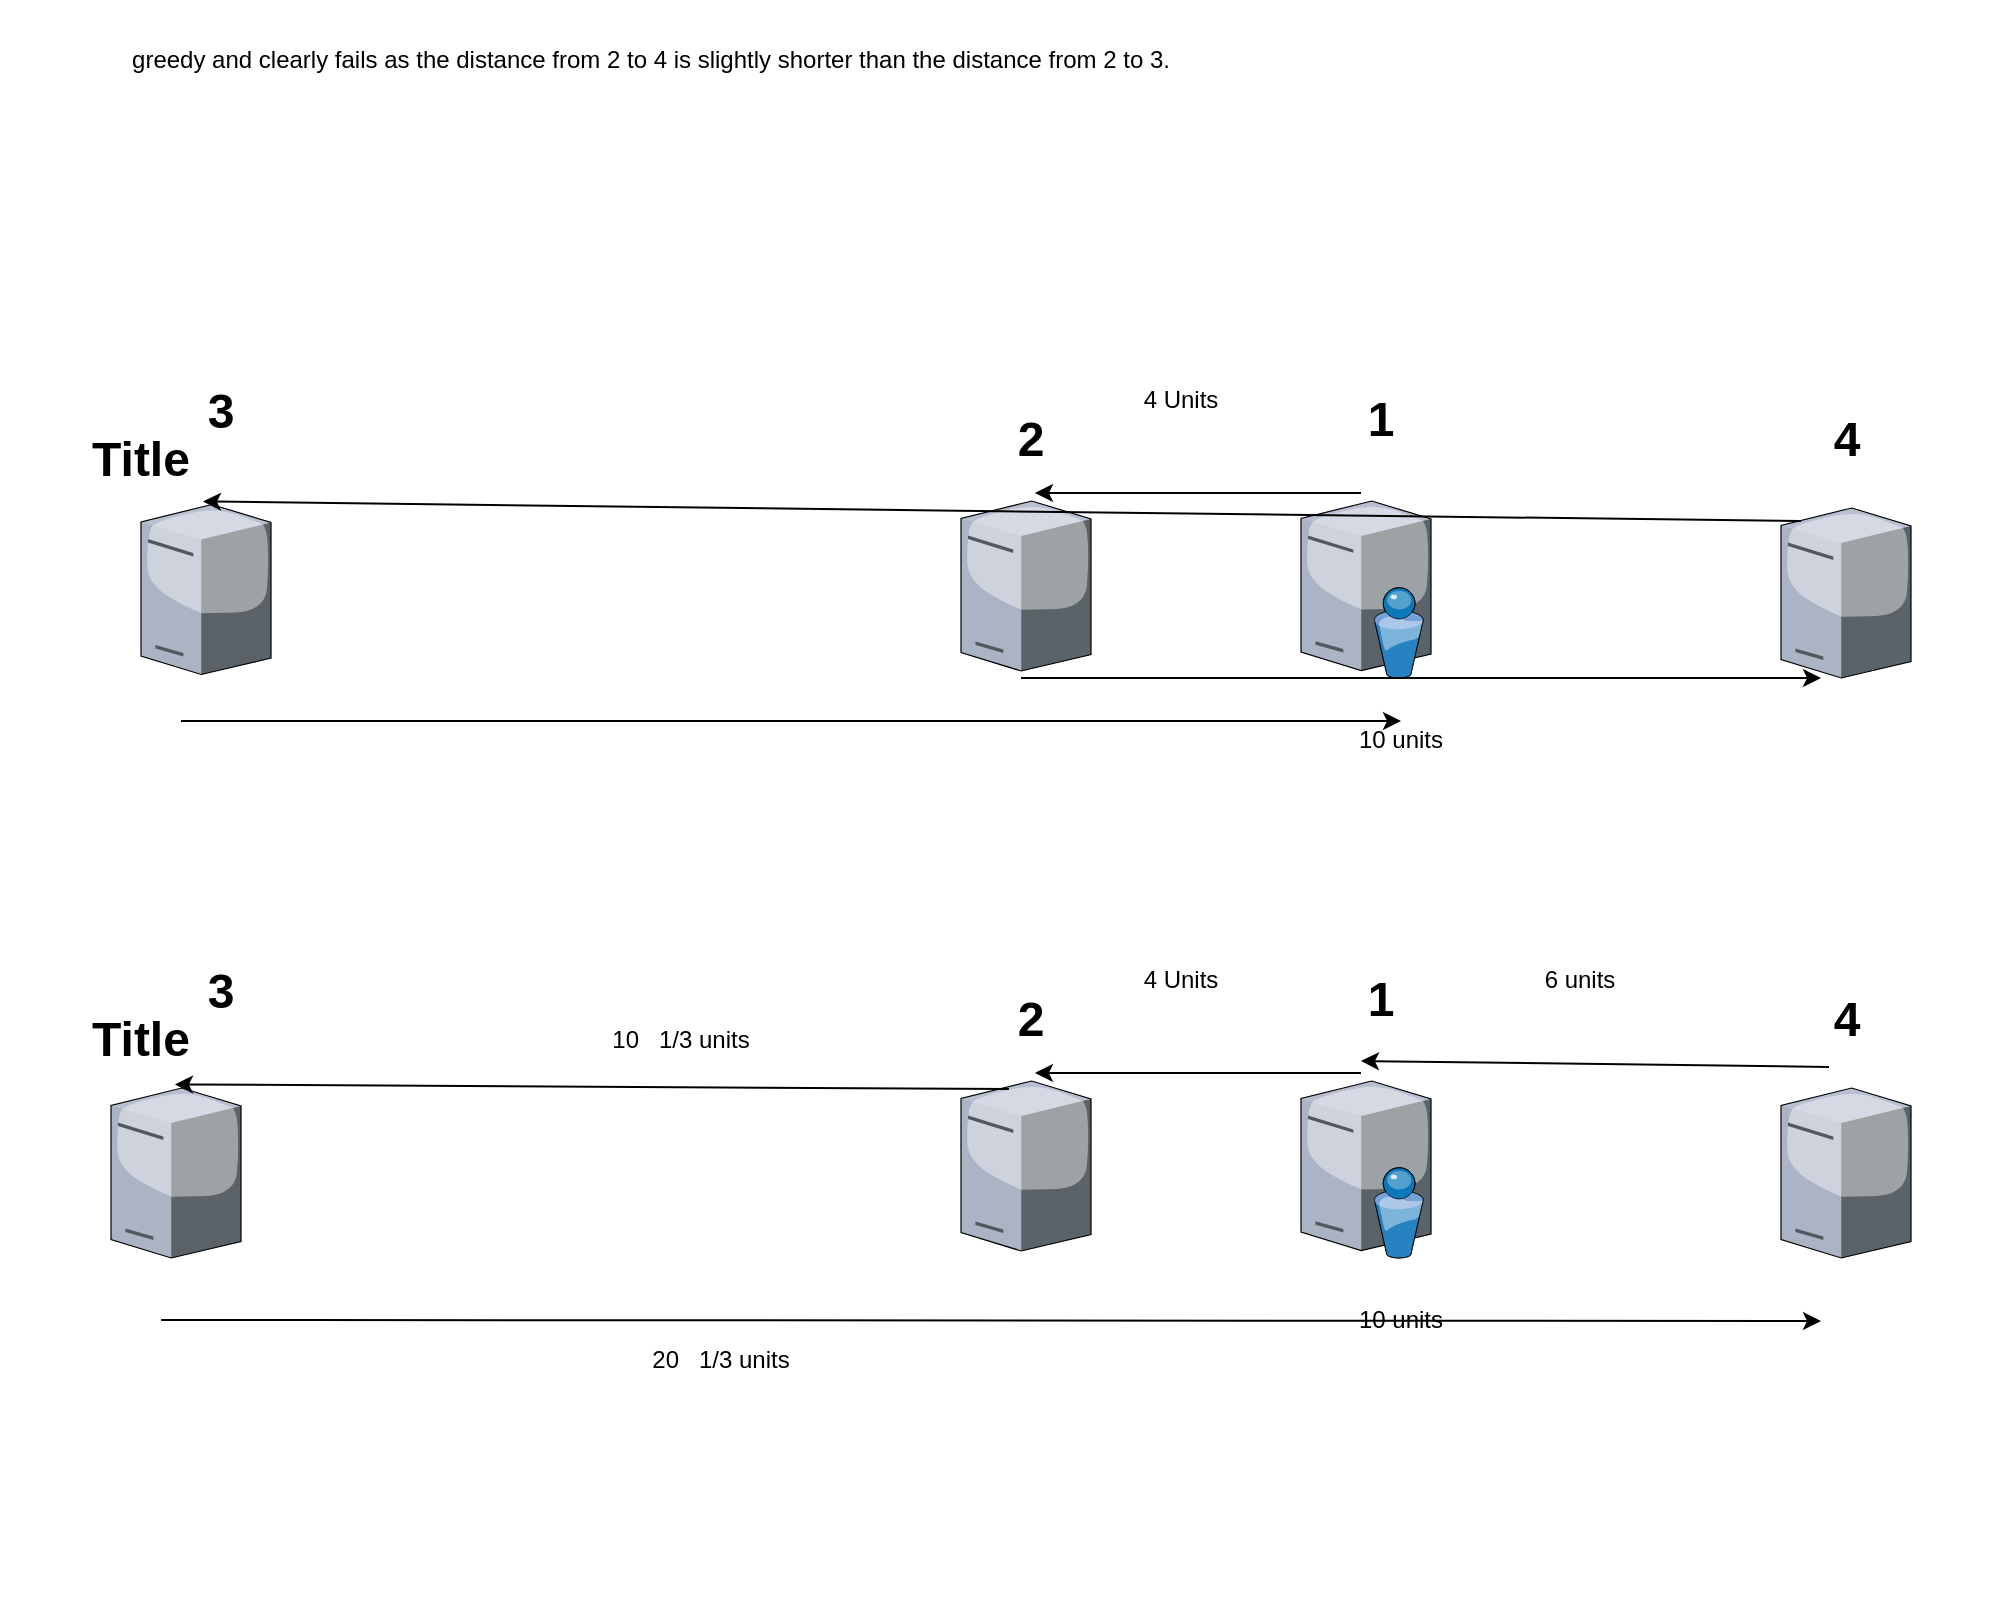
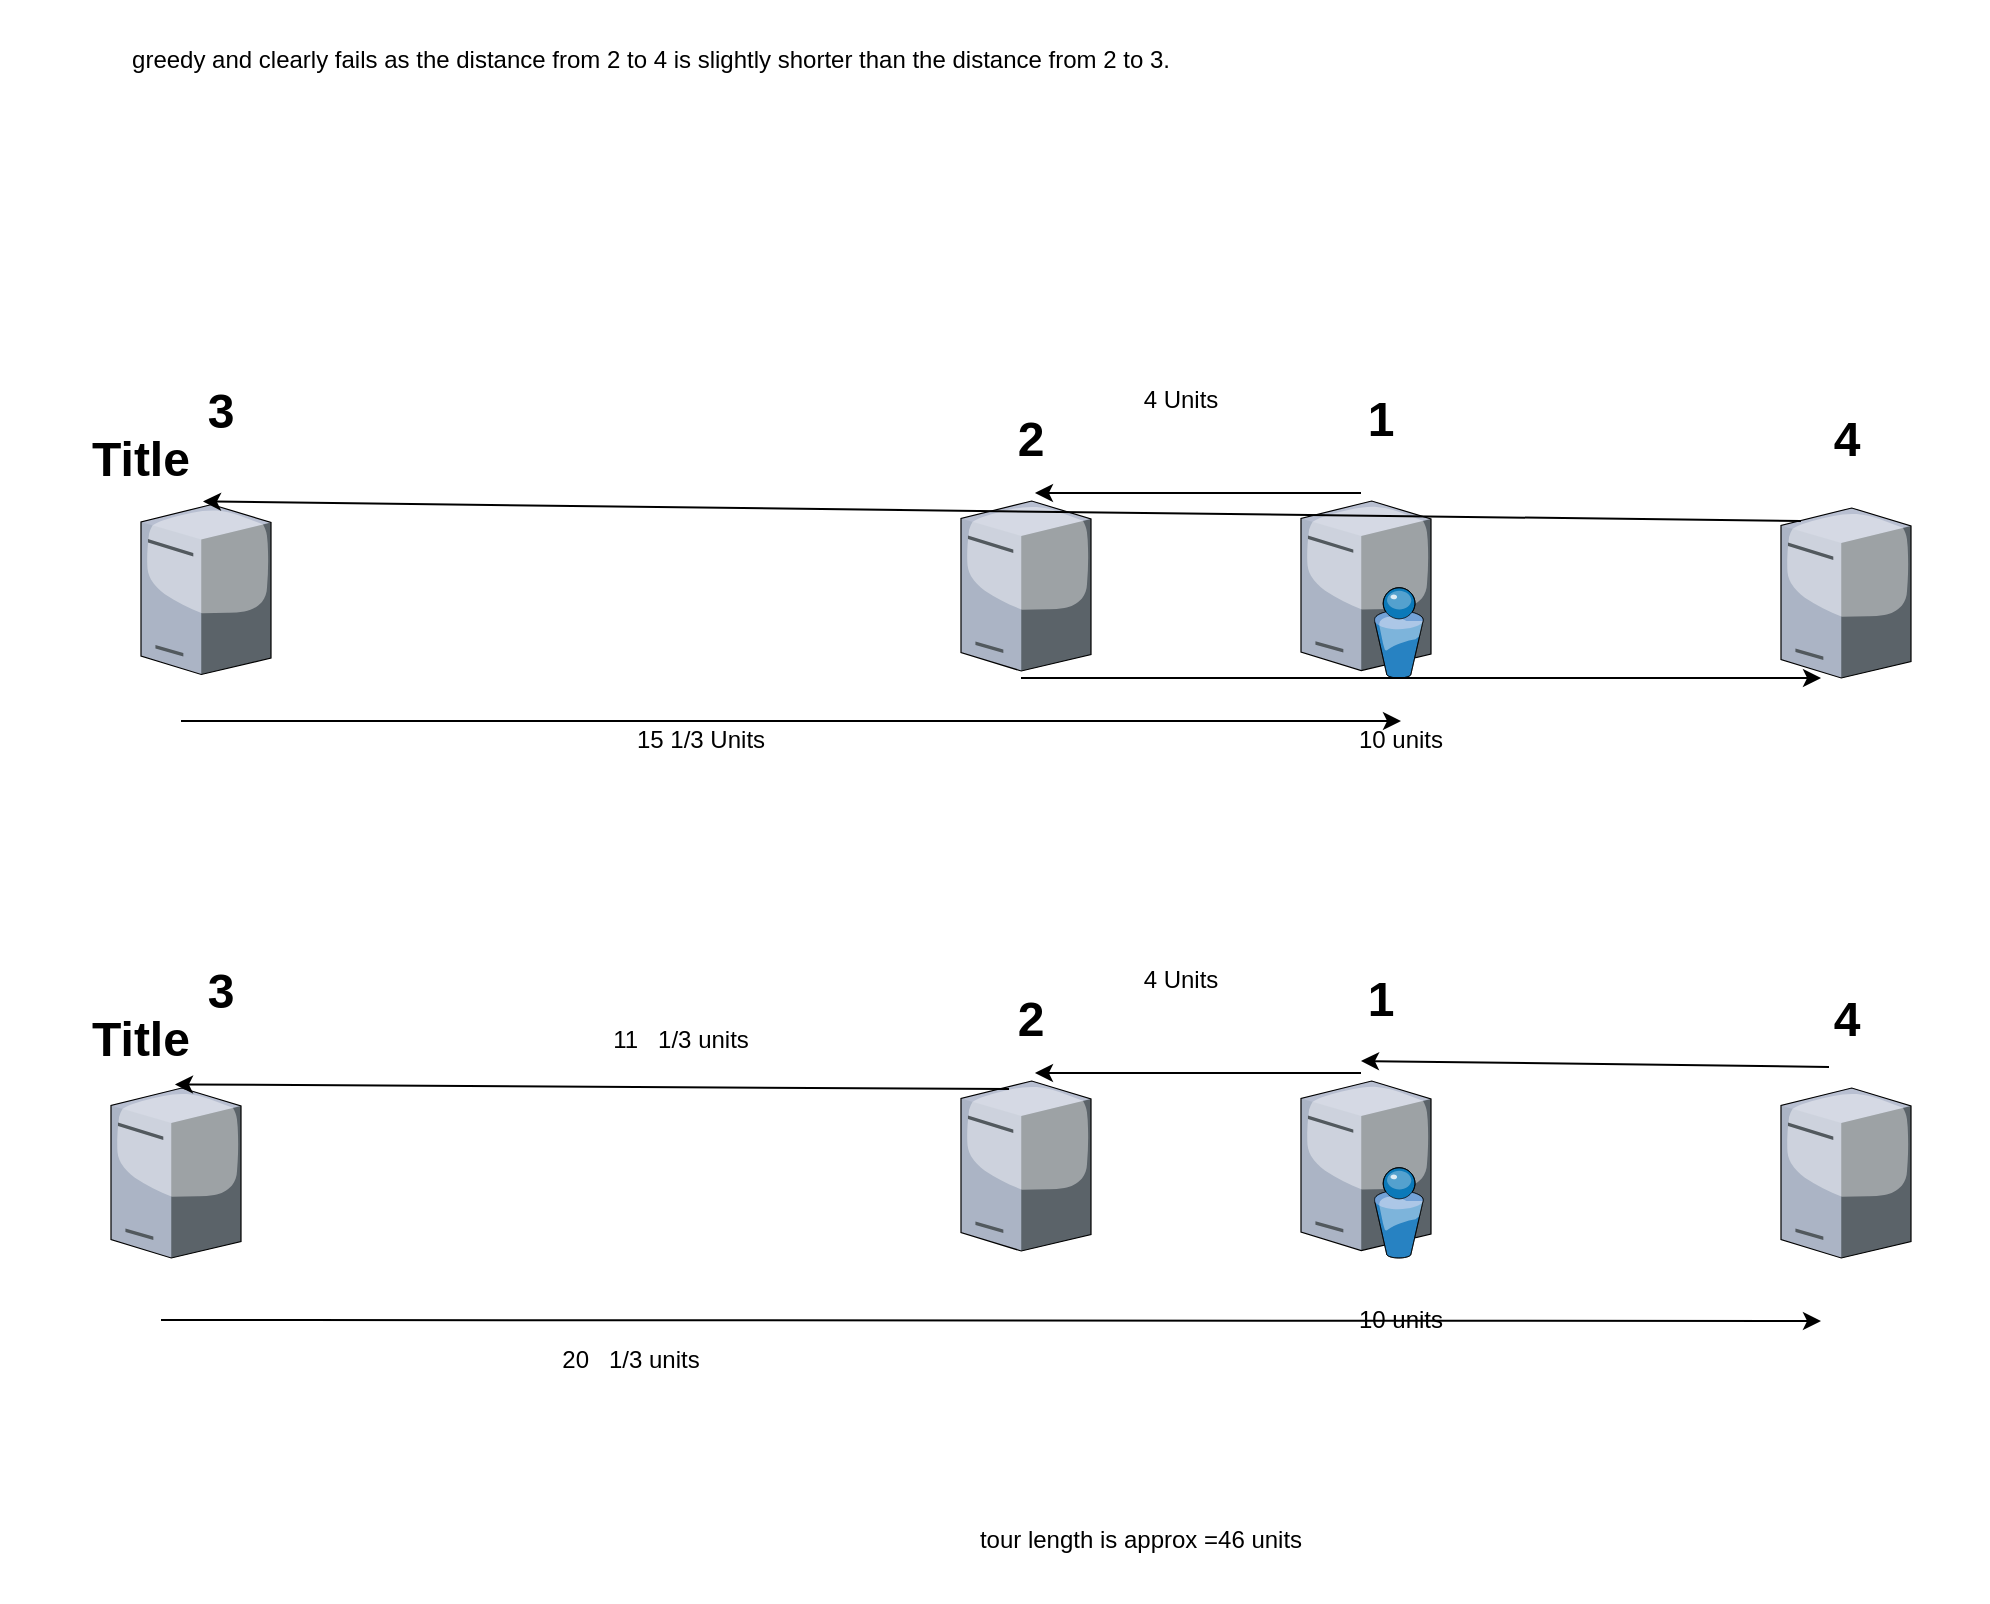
node "15 1/3 Units": added
node "6 units": removed
node "10 1/3 units": label "10 1/3 units" -> "11 1/3 units"
node "20 1/3 units": moved (721, 1361) -> (631, 1361)
node "tour length is approx =46 units": added
